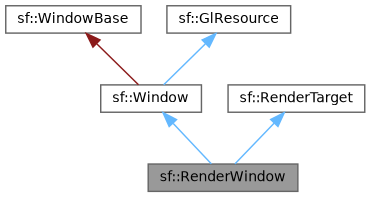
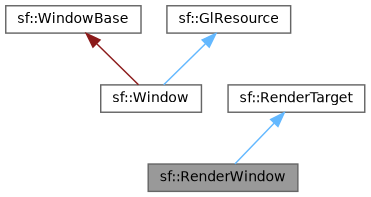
edge "sf::RenderWindow" -> "sf::Window": removed
